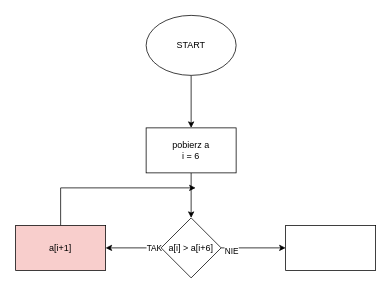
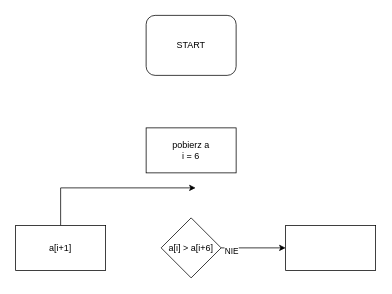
node "START": shape ellipse -> rounded rectangle
edge "START" -> "pobierz a i = 6": removed
edge "pobierz a i = 6" -> "a[i] > a[i+6]": removed
node "a[i+1]": fillcolor #f8cecc -> #ffffff
edge "a[i] > a[i+6]" -> "a[i+1]": removed, label "TAK"
